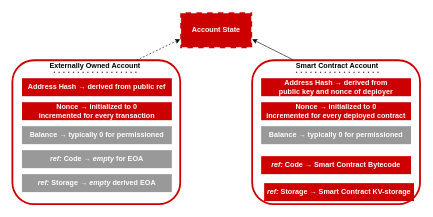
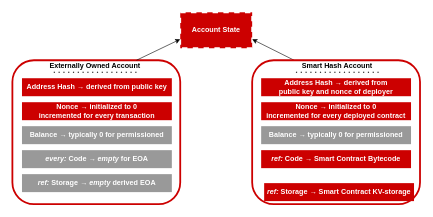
edge "Externally Owned Account" -> "Account State": style dashed -> solid
node "Smart Contract Account": label "Smart Contract Account" -> "Smart Hash Account"
node "Address Hash → derived from public ref": label "Address Hash → derived from public ref" -> "Address Hash → derived from public key"
node "ref: Code → empty for EOA": label "ref: Code → empty for EOA" -> "every: Code → empty for EOA"
node "ref: Code → Smart Contract Bytecode": moved (336, 165) -> (336, 159)
